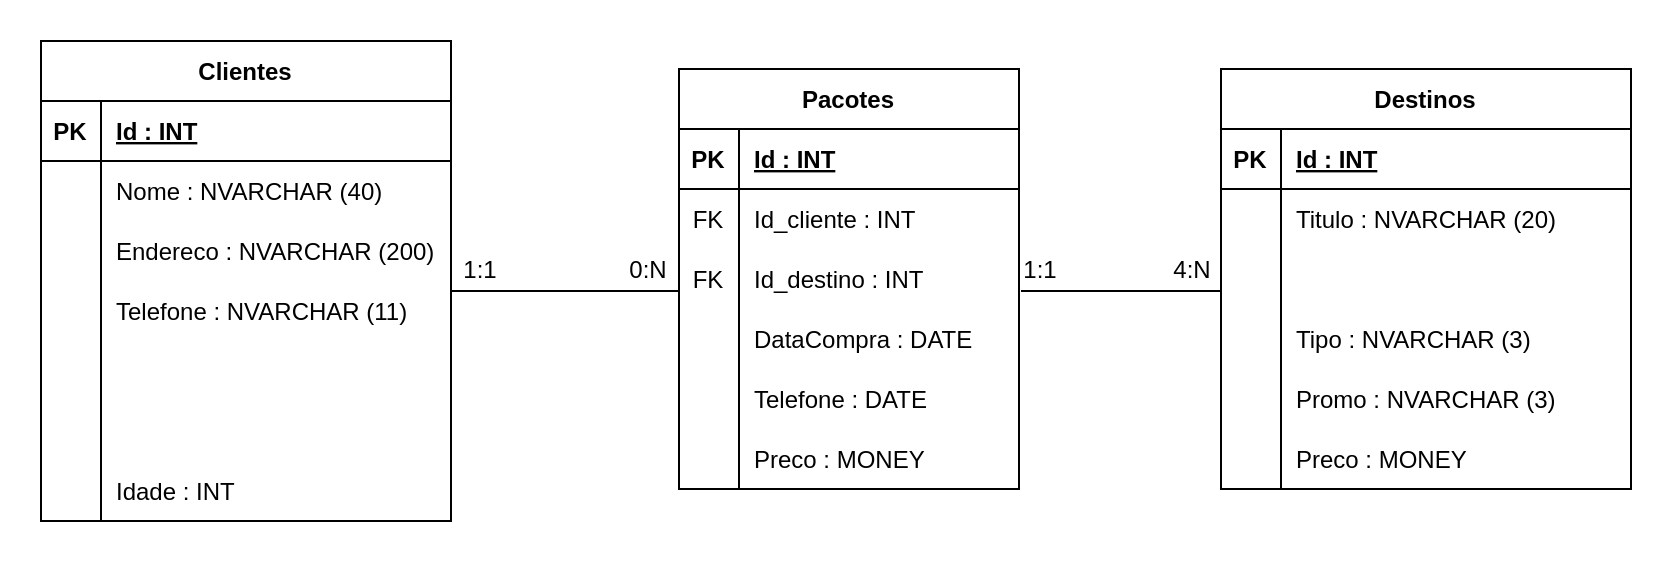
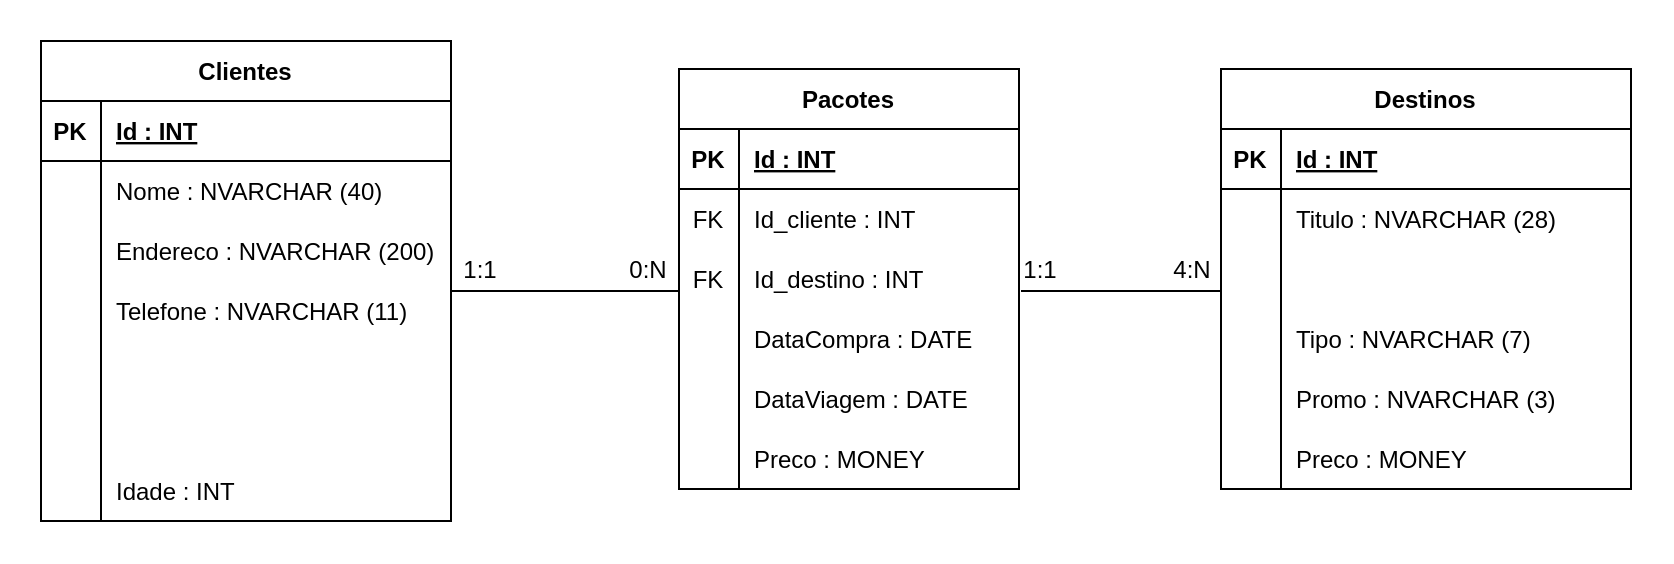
node "Titulo : NVARCHAR (20)": label "Titulo : NVARCHAR (20)" -> "Titulo : NVARCHAR (28)"
node "Tipo : NVARCHAR (3)": label "Tipo : NVARCHAR (3)" -> "Tipo : NVARCHAR (7)"
node "Telefone : DATE": label "Telefone : DATE" -> "DataViagem : DATE"
